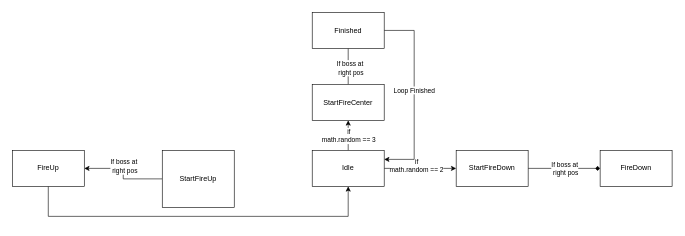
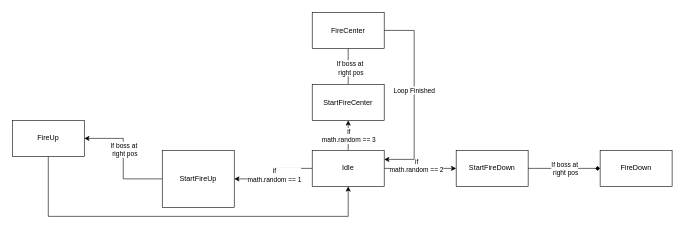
node "Finished": label "Finished" -> "FireCenter"
node "FireUp": moved (48, 168) -> (48, 138)
edge "Idle" -> "StartFireUp": added, label "if math.random == 1"
